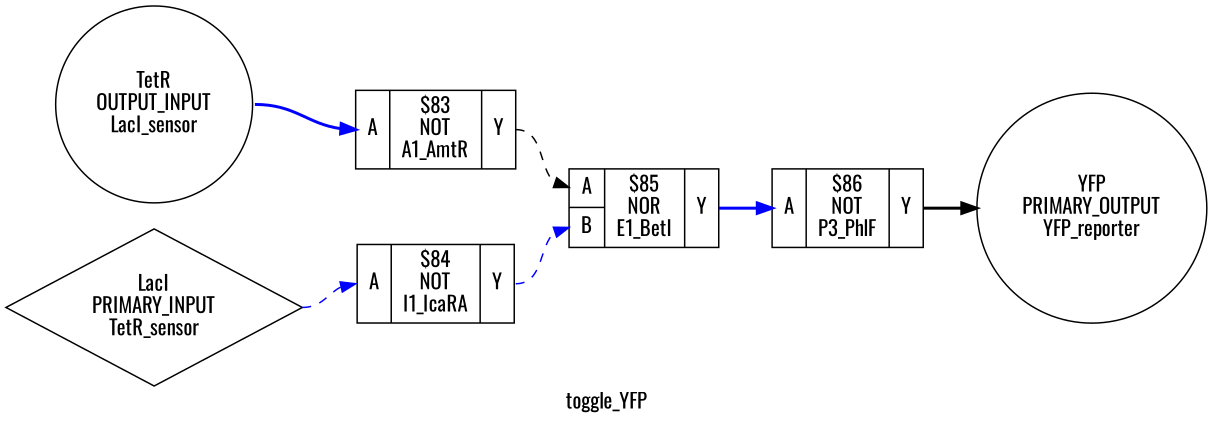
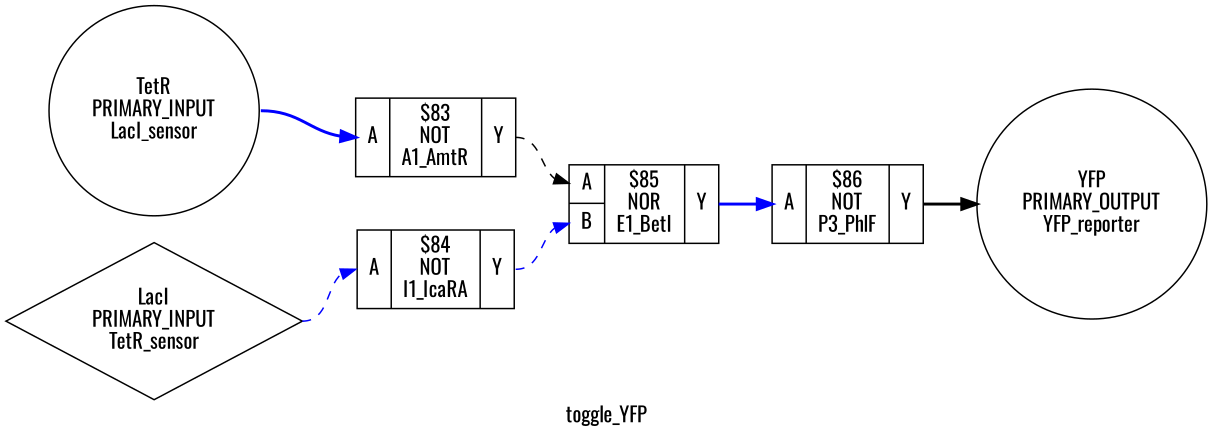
node "TetR OUTPUT_INPUT LacI_sensor": label "TetR OUTPUT_INPUT LacI_sensor" -> "TetR PRIMARY_INPUT LacI_sensor"
